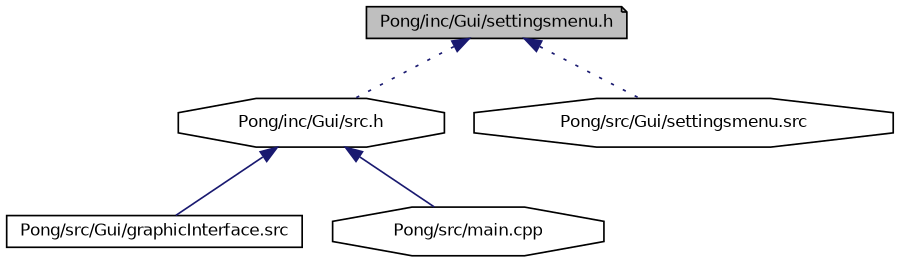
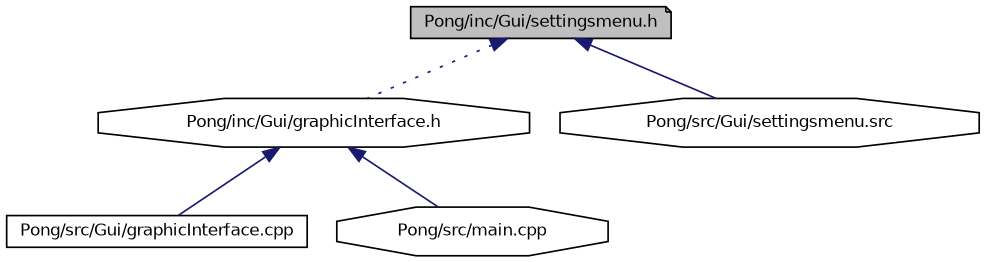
edge "Pong/src/Gui/settingsmenu.src" -> "Pong/inc/Gui/settingsmenu.h": style dotted -> solid
node "Pong/inc/Gui/src.h": label "Pong/inc/Gui/src.h" -> "Pong/inc/Gui/graphicInterface.h"
node "Pong/src/Gui/graphicInterface.src": label "Pong/src/Gui/graphicInterface.src" -> "Pong/src/Gui/graphicInterface.cpp"
